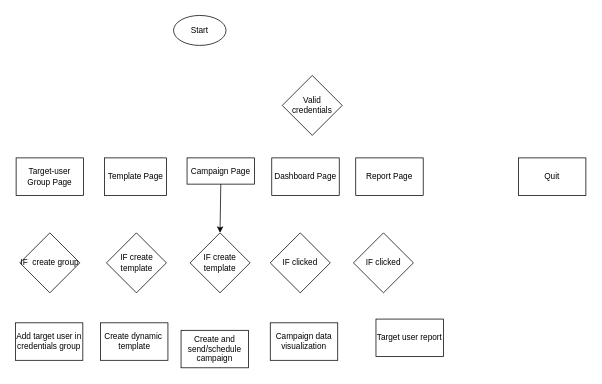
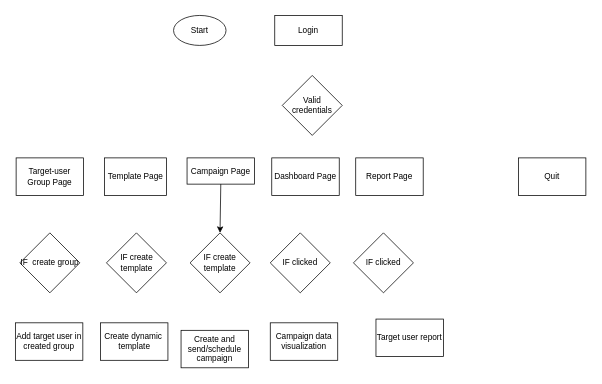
node "Login": added
node "Add target user in credentials group": label "Add target user in credentials group" -> "Add target user in created group"
